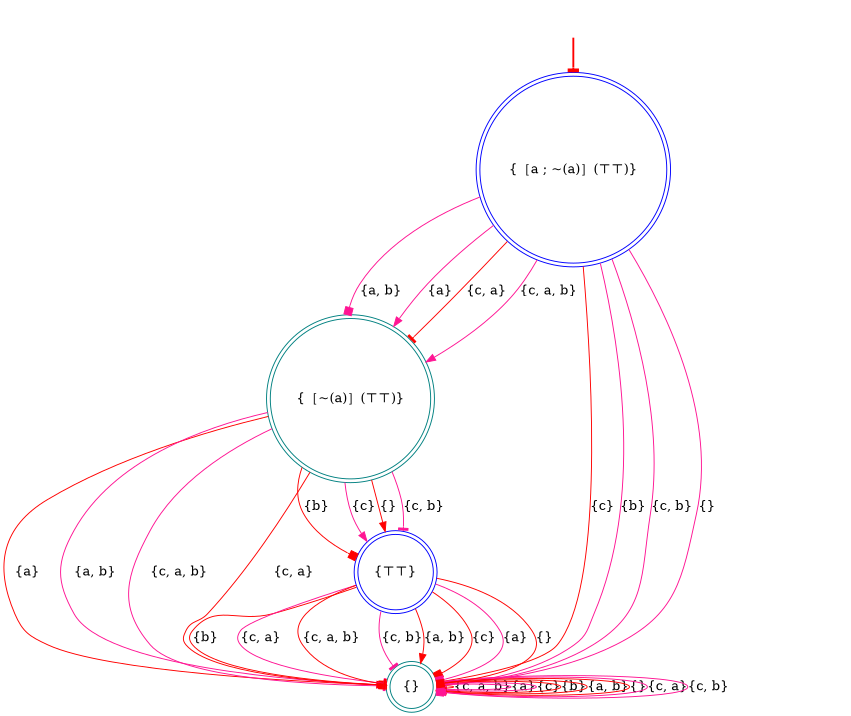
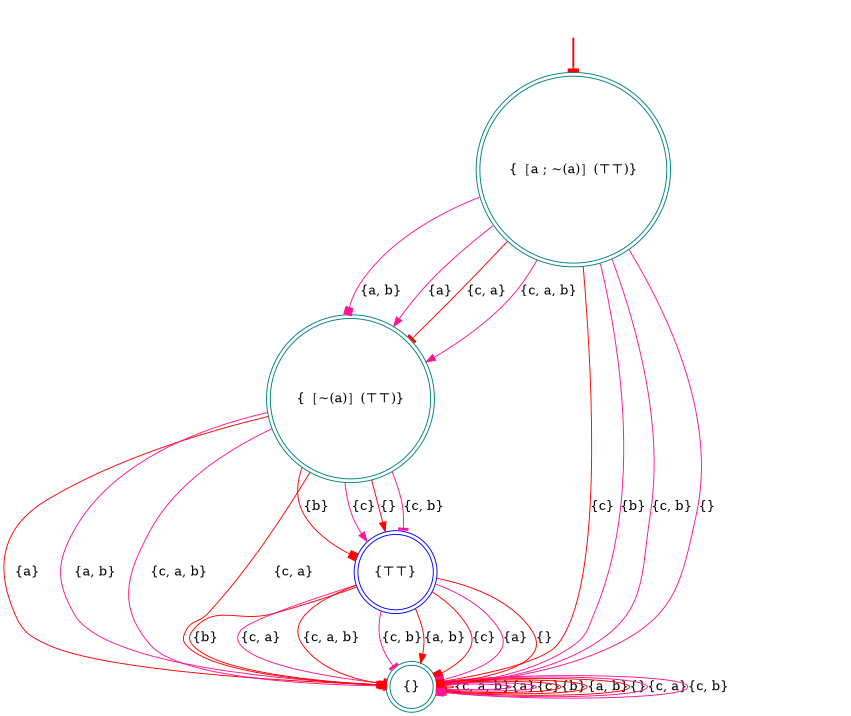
node "{［a ; ~(a)］(⊤⊤)}": color blue -> teal
